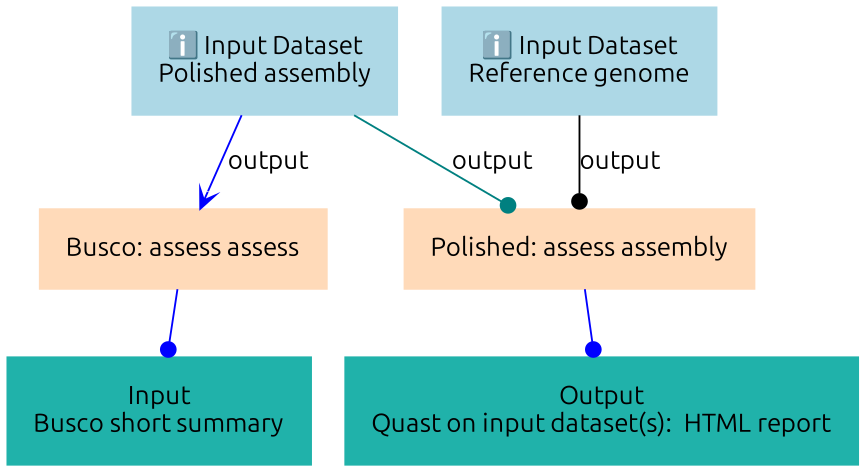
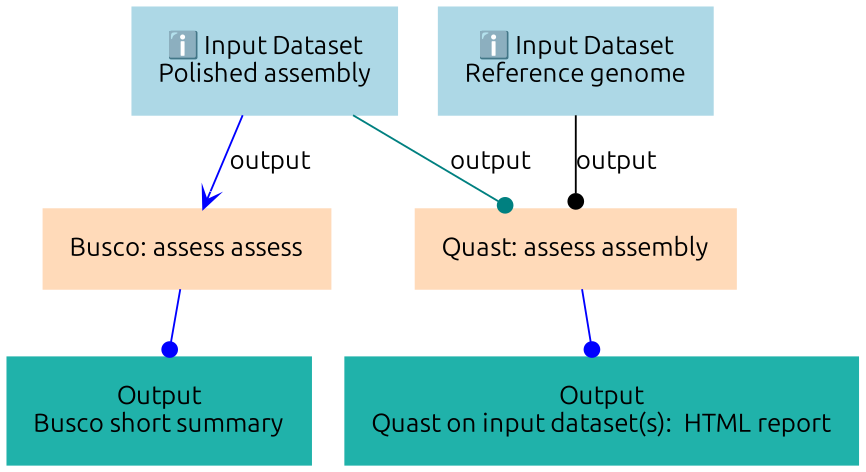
node "Polished: assess assembly": label "Polished: assess assembly" -> "Quast: assess assembly"
node "Input Busco short summary": label "Input Busco short summary" -> "Output Busco short summary"
